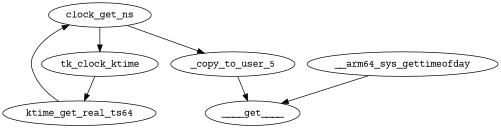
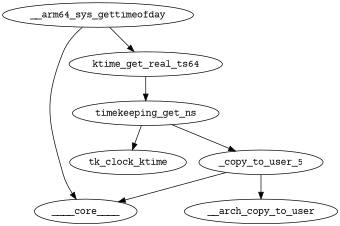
node "clock_get_ns": label "clock_get_ns" -> "timekeeping_get_ns"
edge "tk_clock_ktime" -> "ktime_get_real_ts64": now "__arm64_sys_gettimeofday" -> "ktime_get_real_ts64"
node "____get____": label "____get____" -> "____core____"
node "__arch_copy_to_user": added
